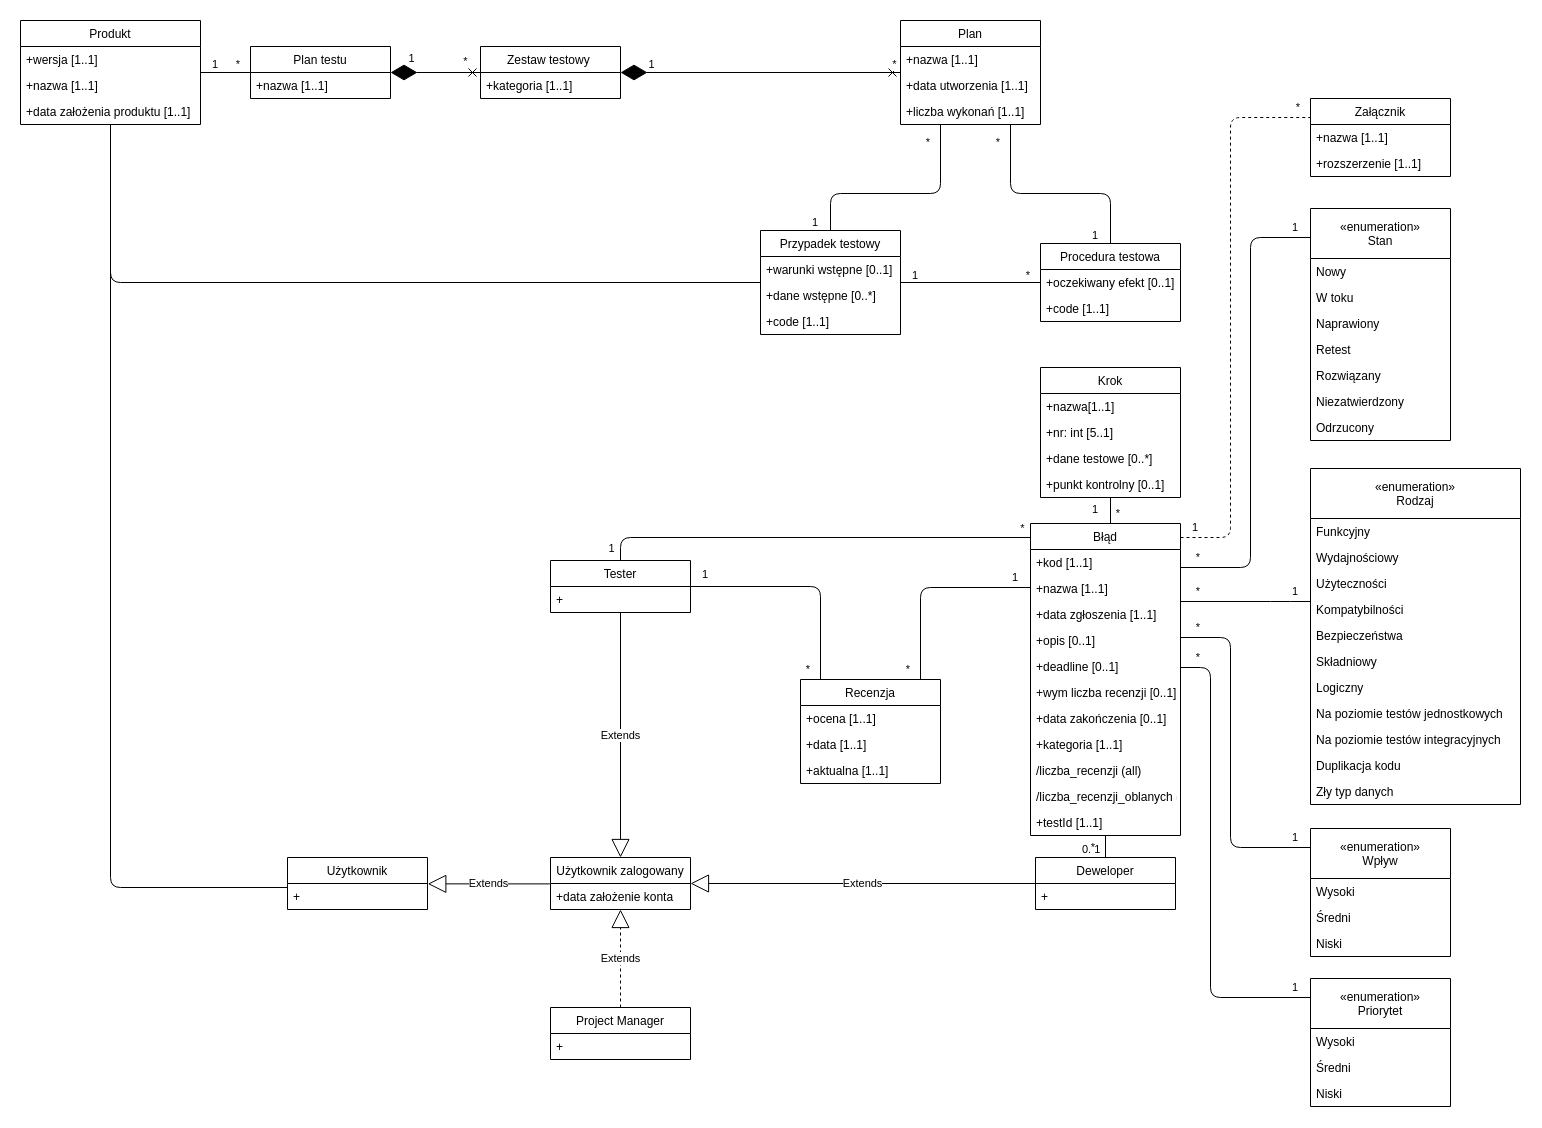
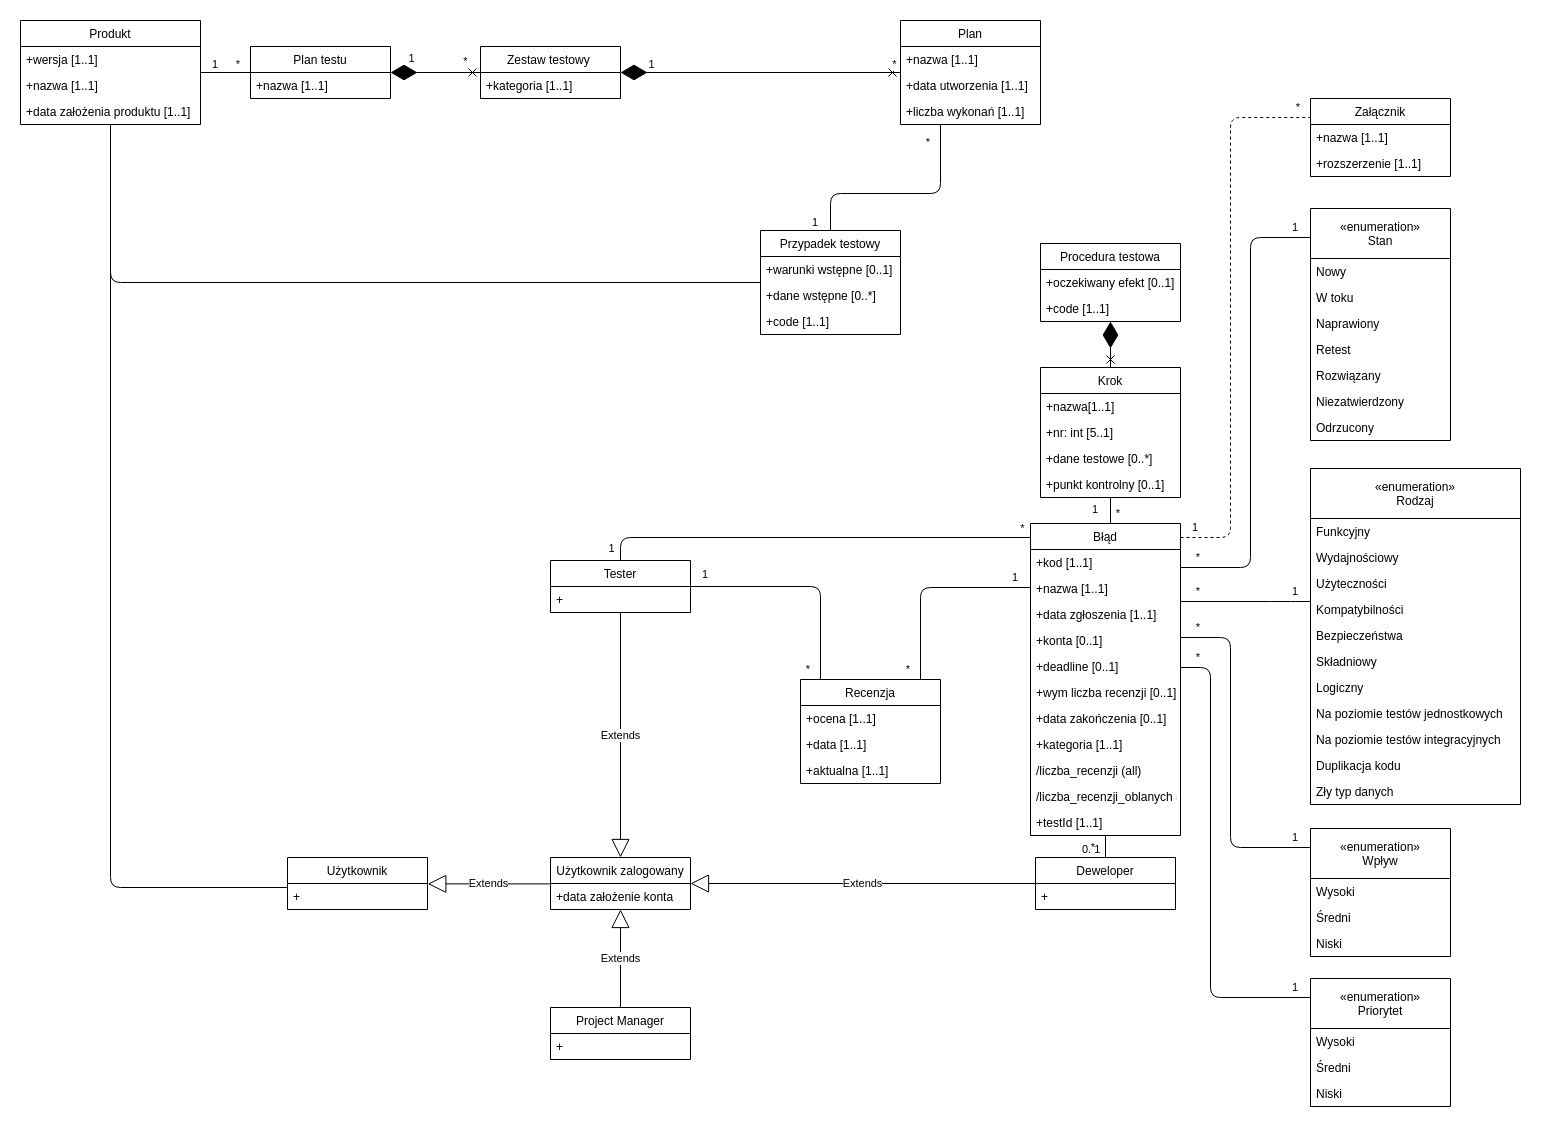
edge "Plan" -- "Procedura testowa": removed, labels "*", "1"
edge "Przypadek testowy" -- "Procedura testowa": removed, labels "1", "*"
edge "Procedura testowa" -- "Krok": added
node "+opis [0..1]": label "+opis [0..1]" -> "+konta [0..1]"
edge "Project Manager" -> "Użytkownik zalogowany": style dashed -> solid
